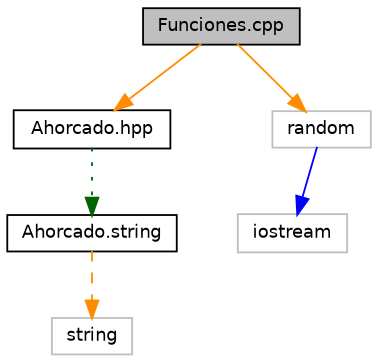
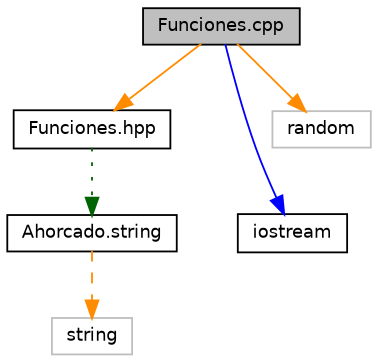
node "Ahorcado.hpp": label "Ahorcado.hpp" -> "Funciones.hpp"
edge "random" -> "iostream": now "Funciones.cpp" -> "iostream"
node "iostream": color grey75 -> black
